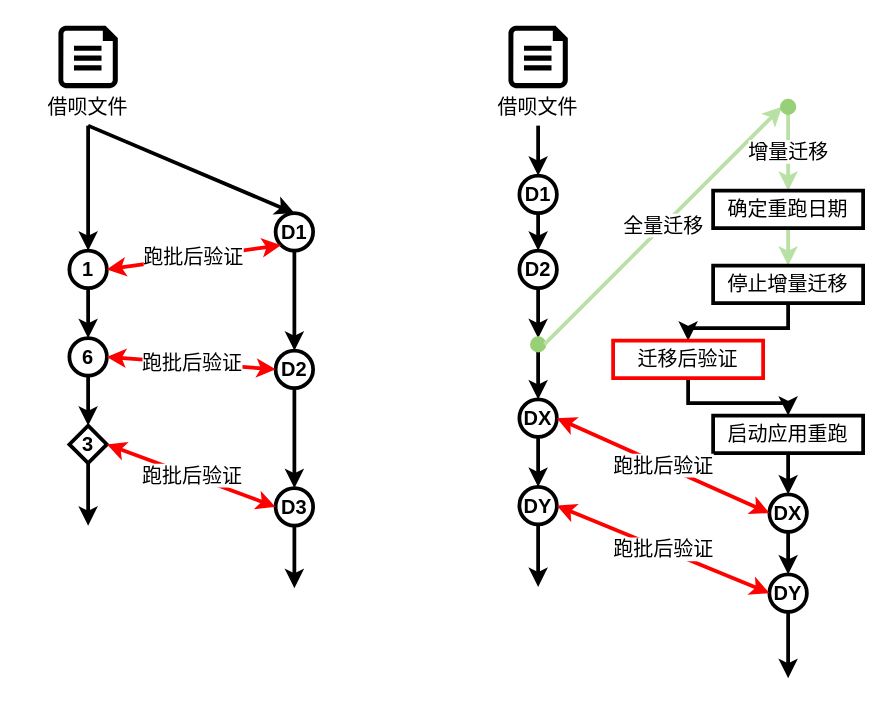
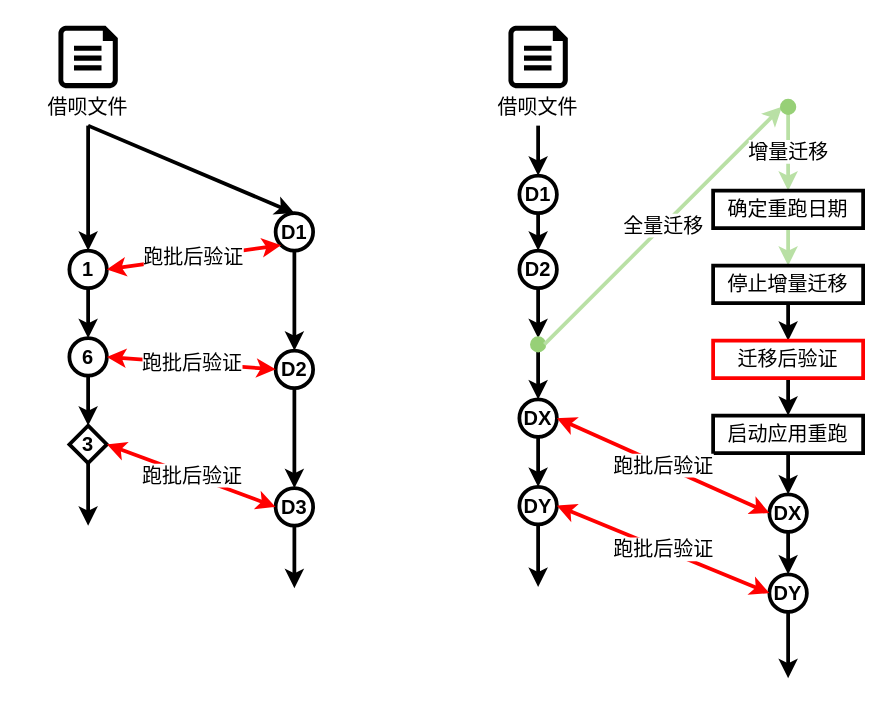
node "迁移后验证": moved (688, 359) -> (788, 359)
